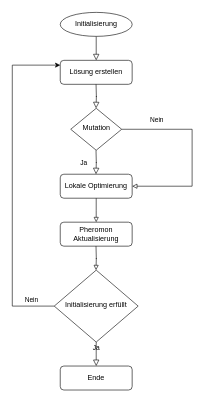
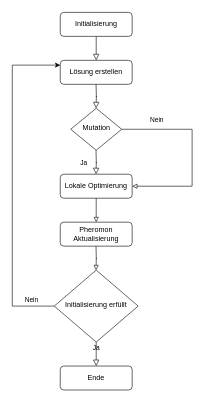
node "Initialisierung": shape ellipse -> rounded rectangle
